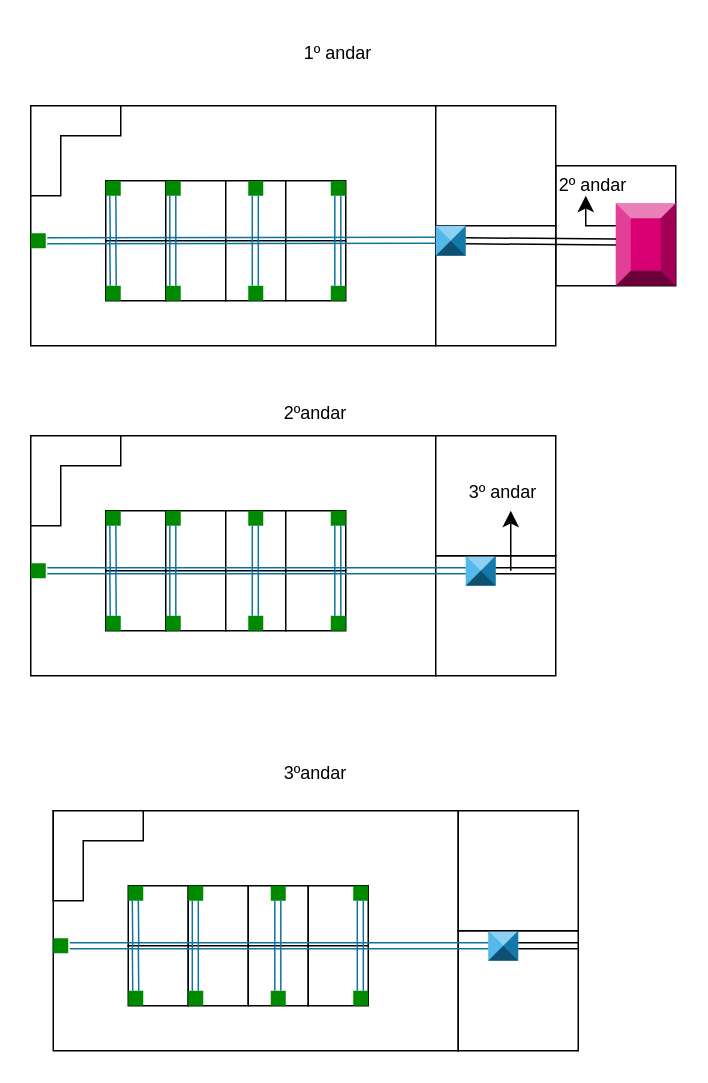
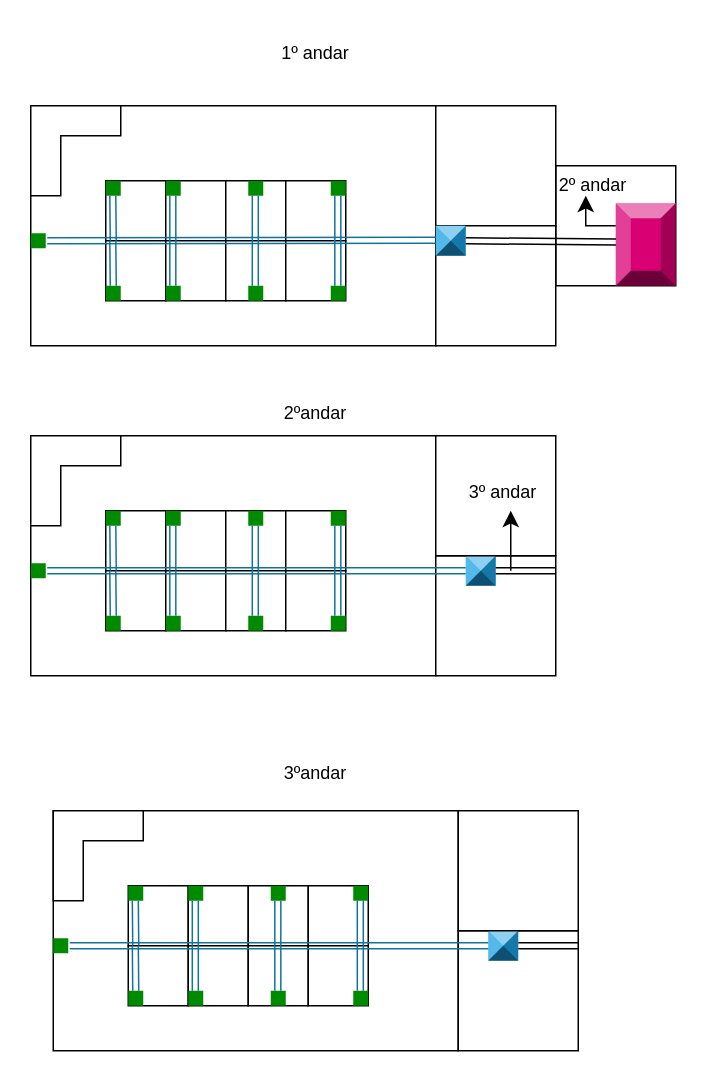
node "1º andar": moved (338, 53) -> (316, 53)
